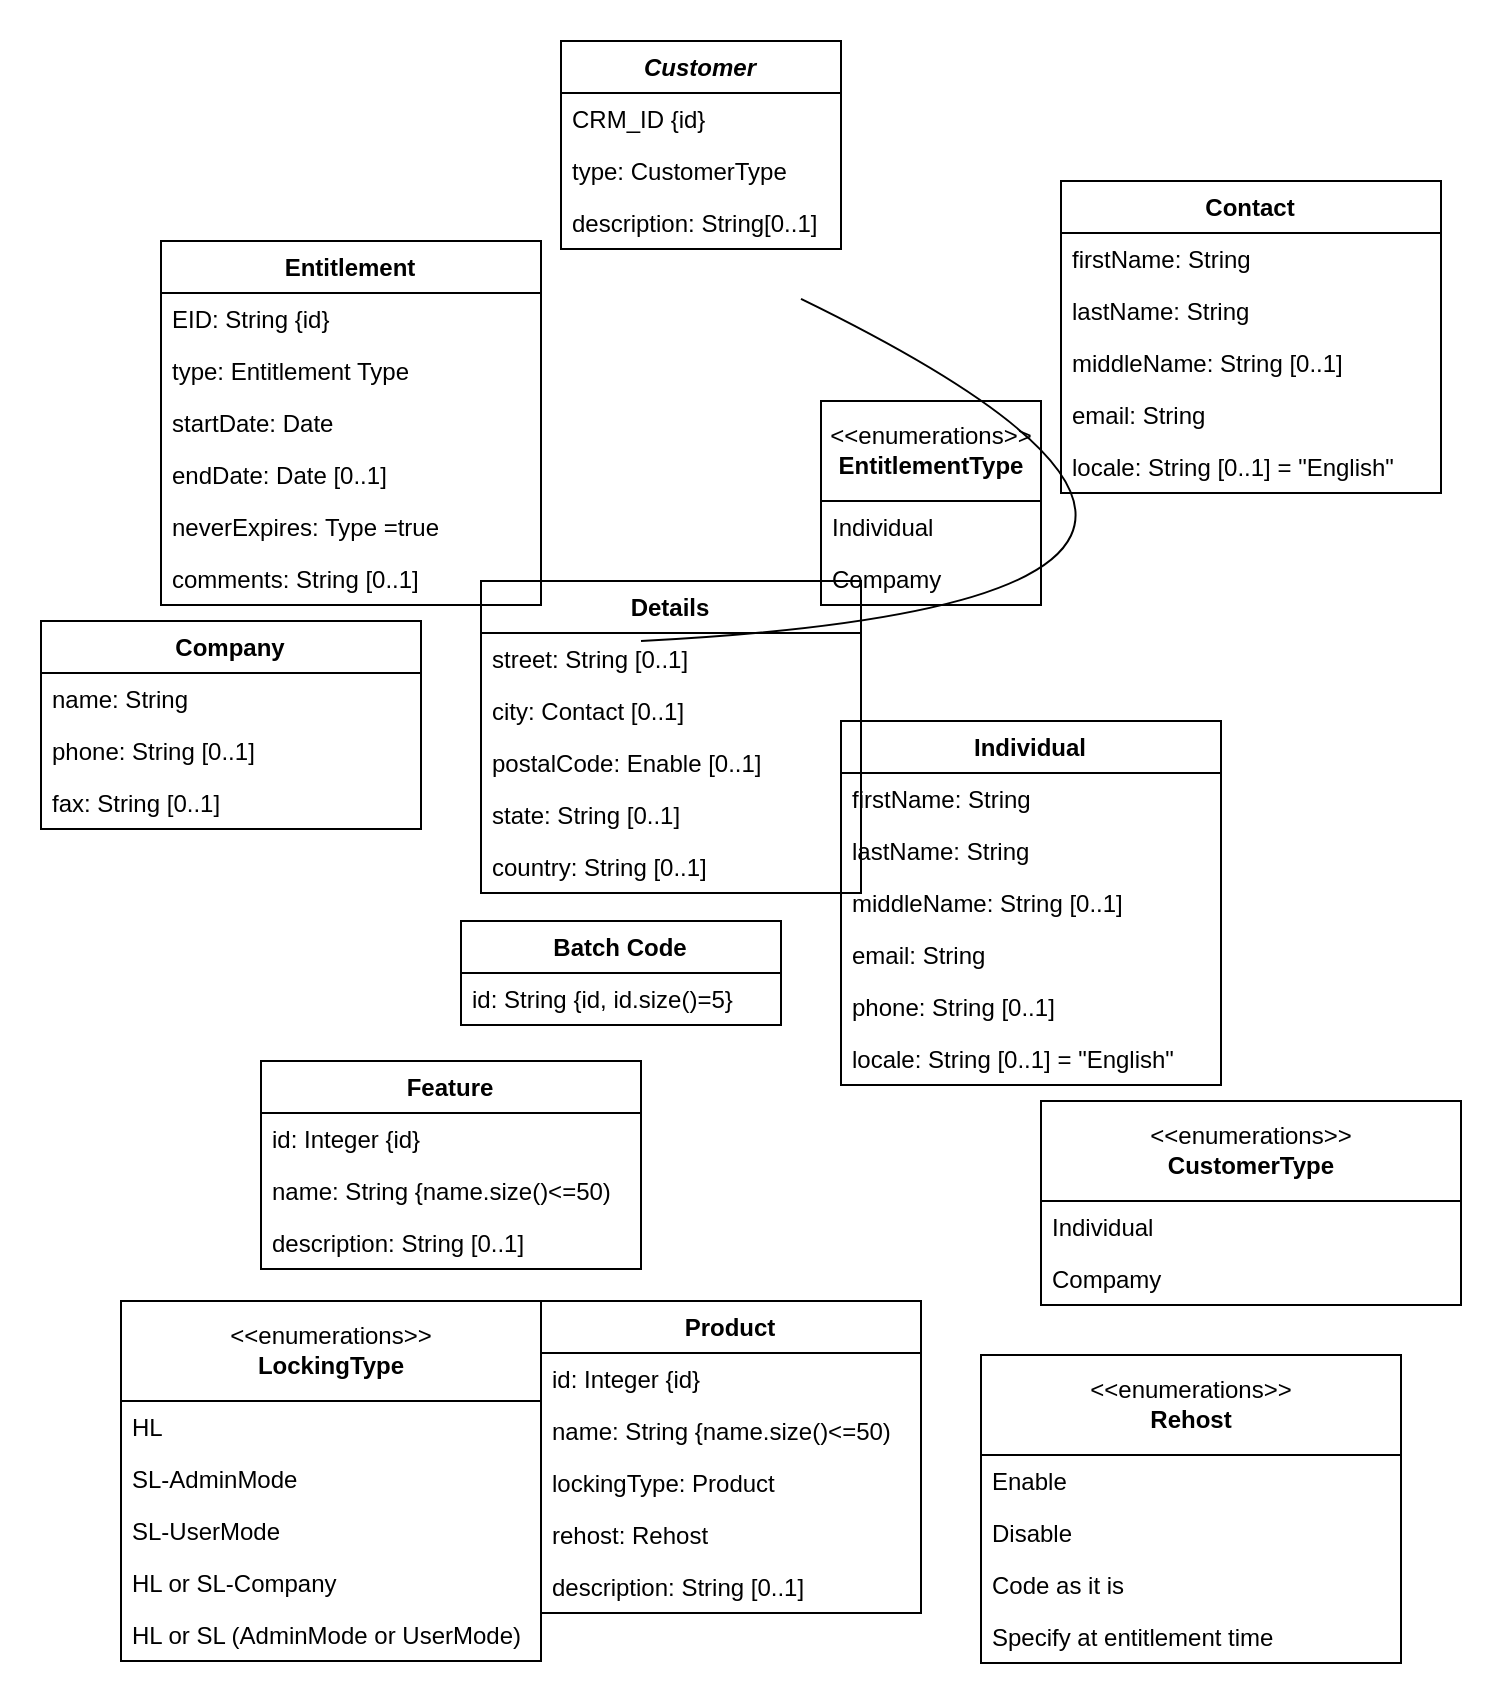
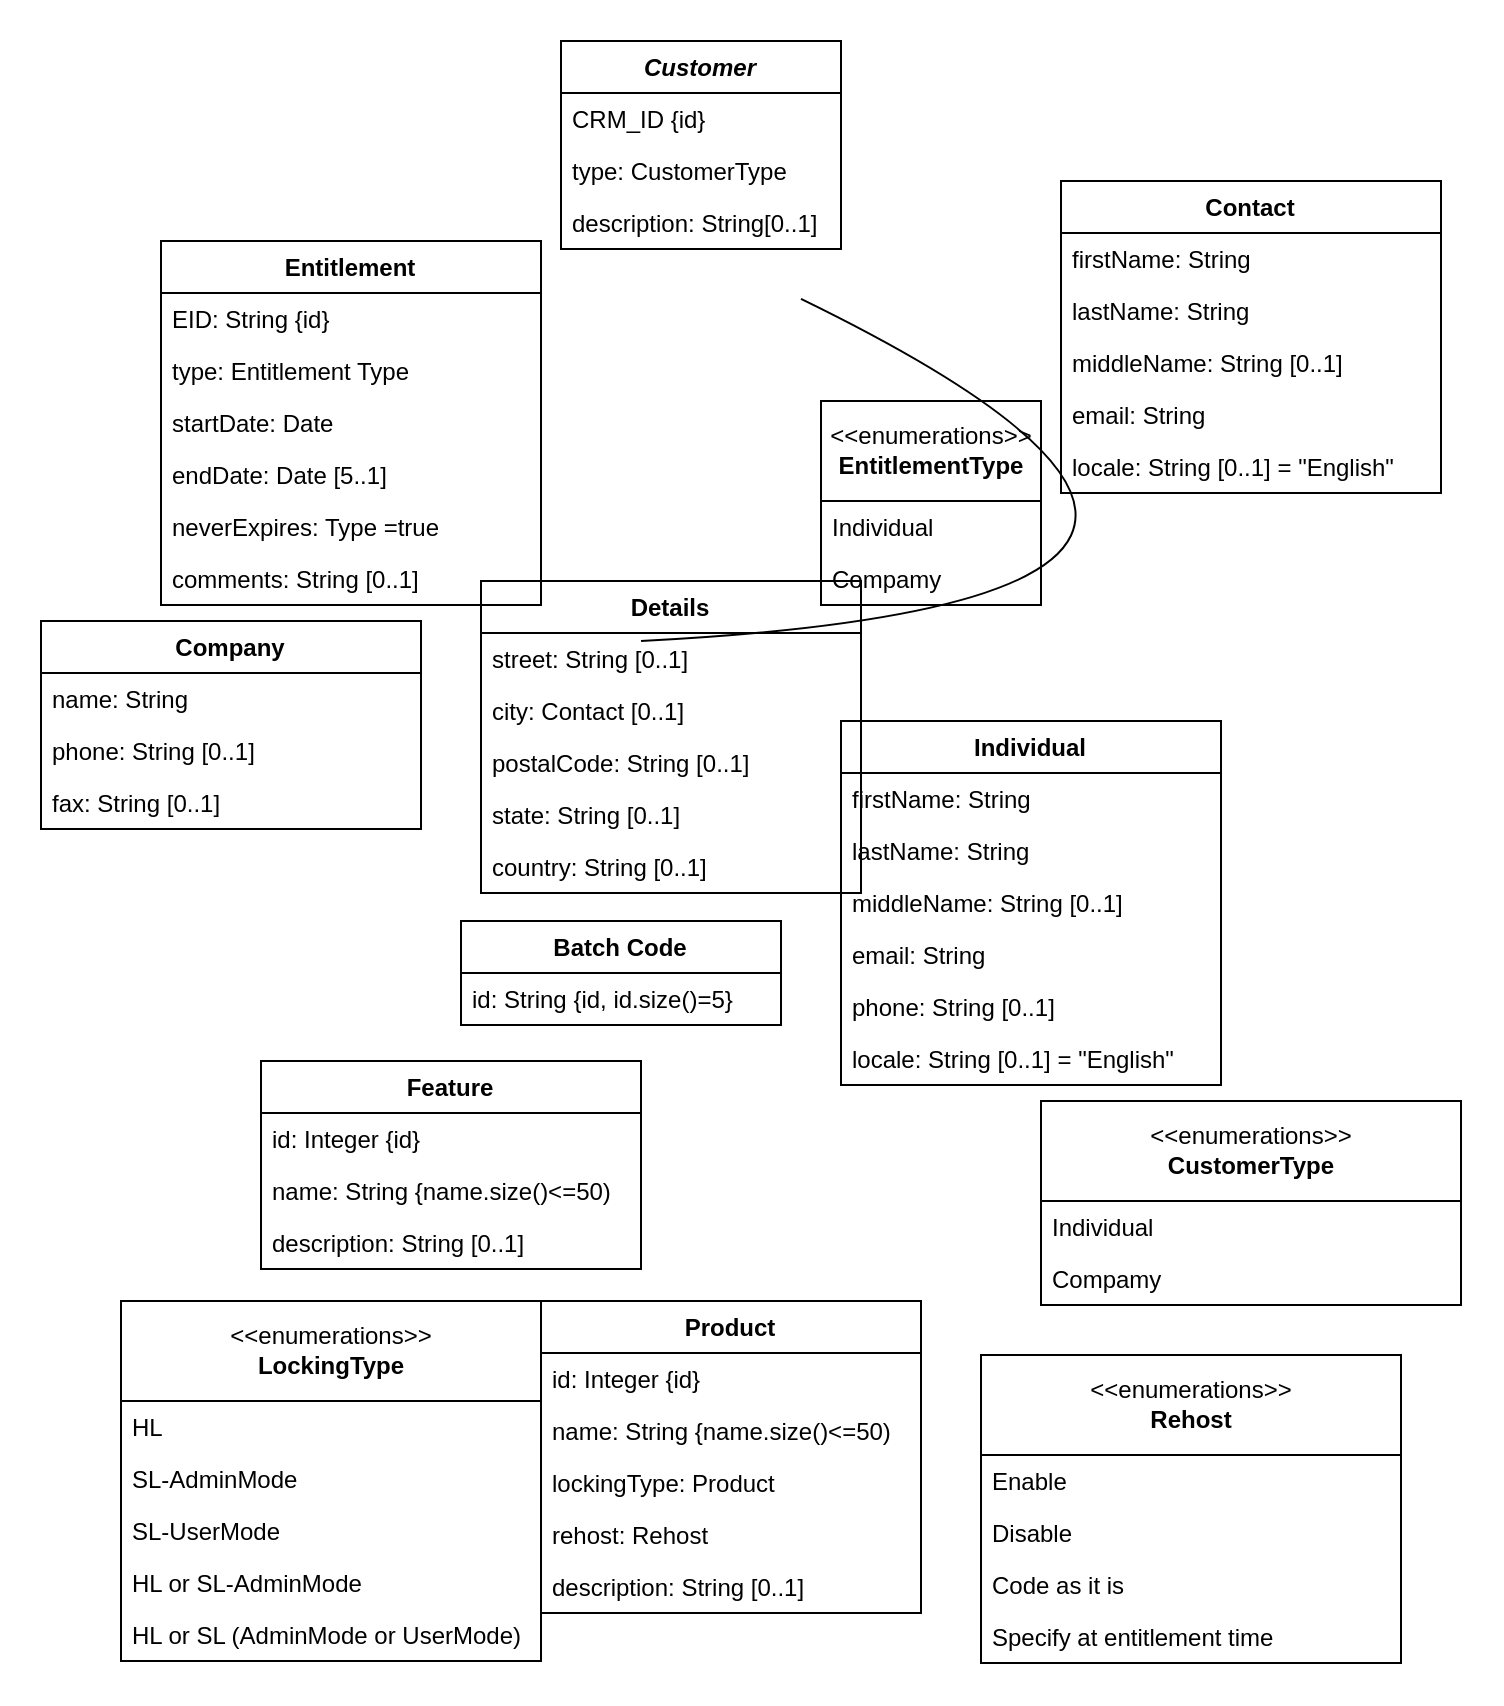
node "endDate: Date [0..1]": label "endDate: Date [0..1]" -> "endDate: Date [5..1]"
node "postalCode: Enable [0..1]": label "postalCode: Enable [0..1]" -> "postalCode: String [0..1]"
node "HL or SL-Company": label "HL or SL-Company" -> "HL or SL-AdminMode"
